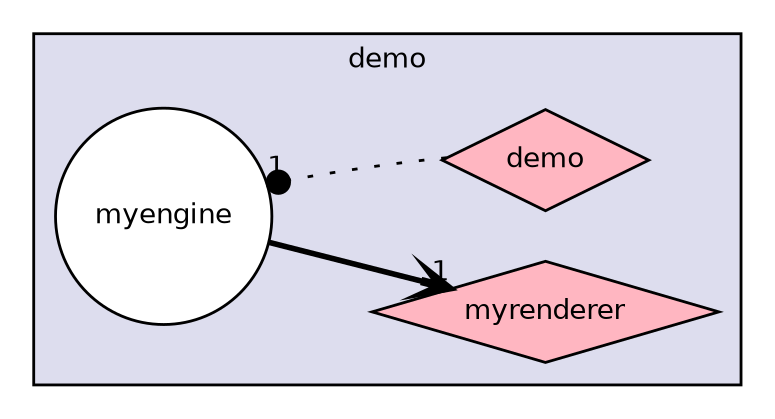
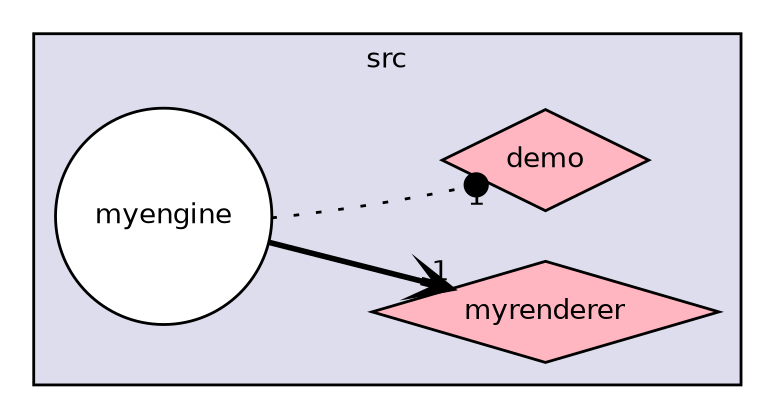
cluster "demo": label "demo" -> "src"
edge "demo" -> "myengine": reversed
